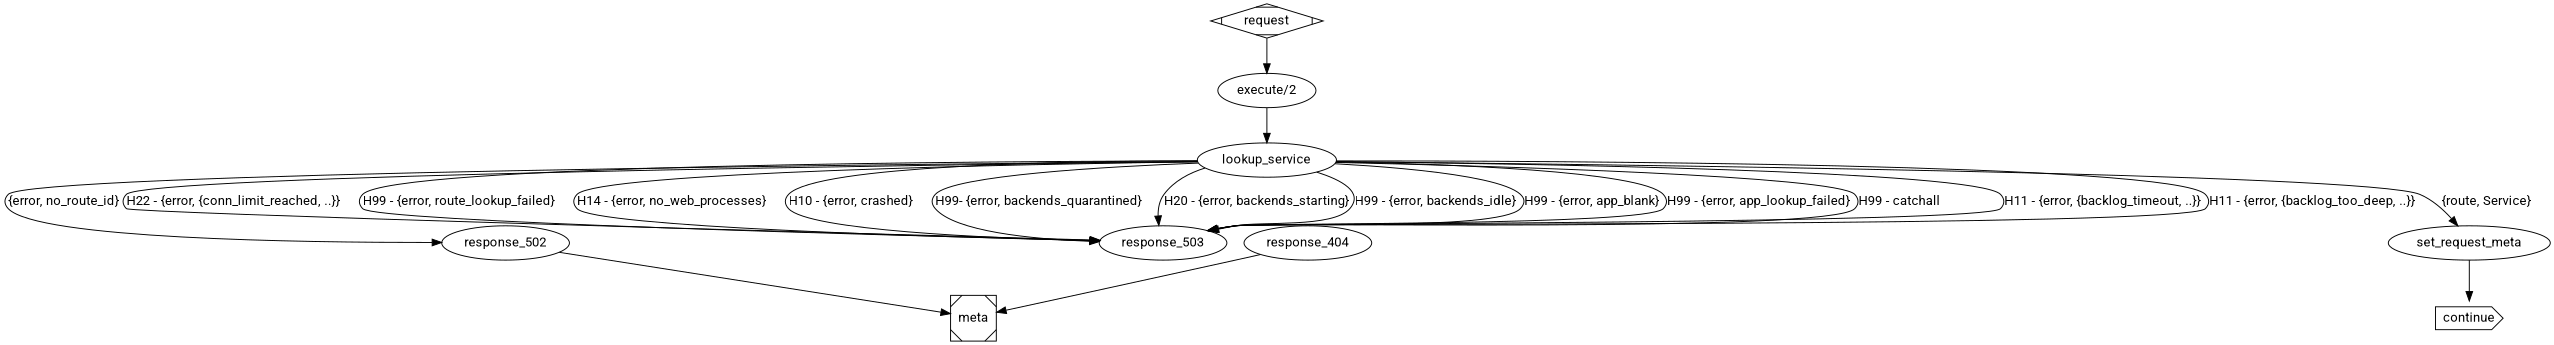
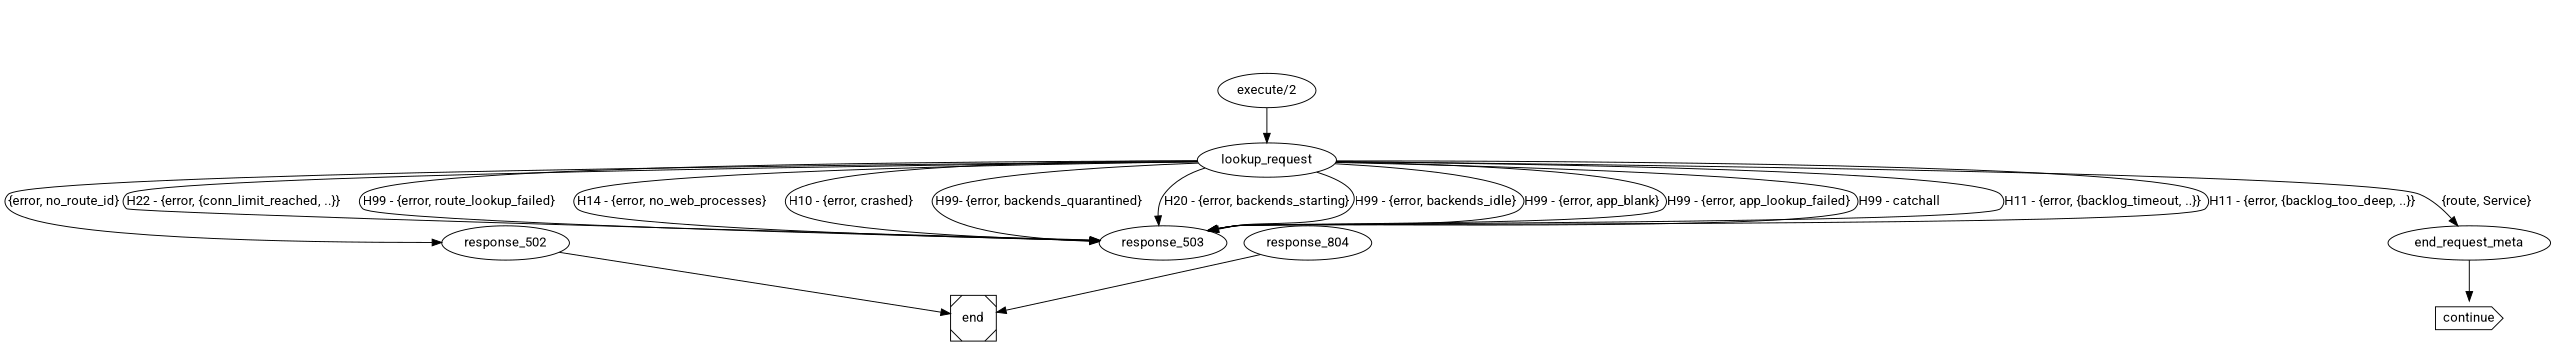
node "request": removed
node "lookup_service": label "lookup_service" -> "lookup_request"
node "response_404": label "response_404" -> "response_804"
node "set_request_meta": label "set_request_meta" -> "end_request_meta"
node "meta": label "meta" -> "end"
